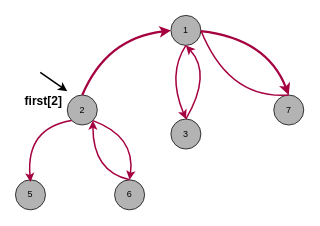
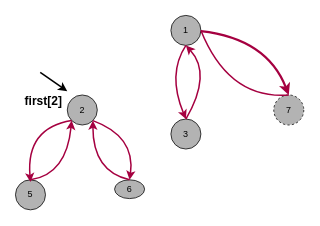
edge "2" -> "1": removed
node "7": style solid -> dashed
edge "5" -> "2": added
node "6": size 30x30 -> 30x19
